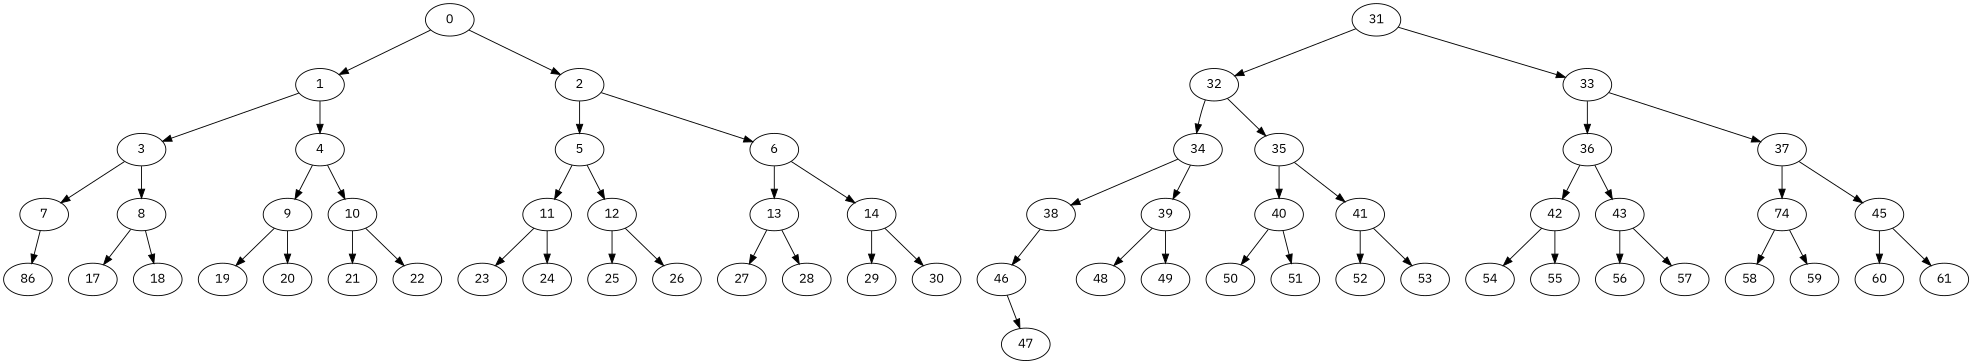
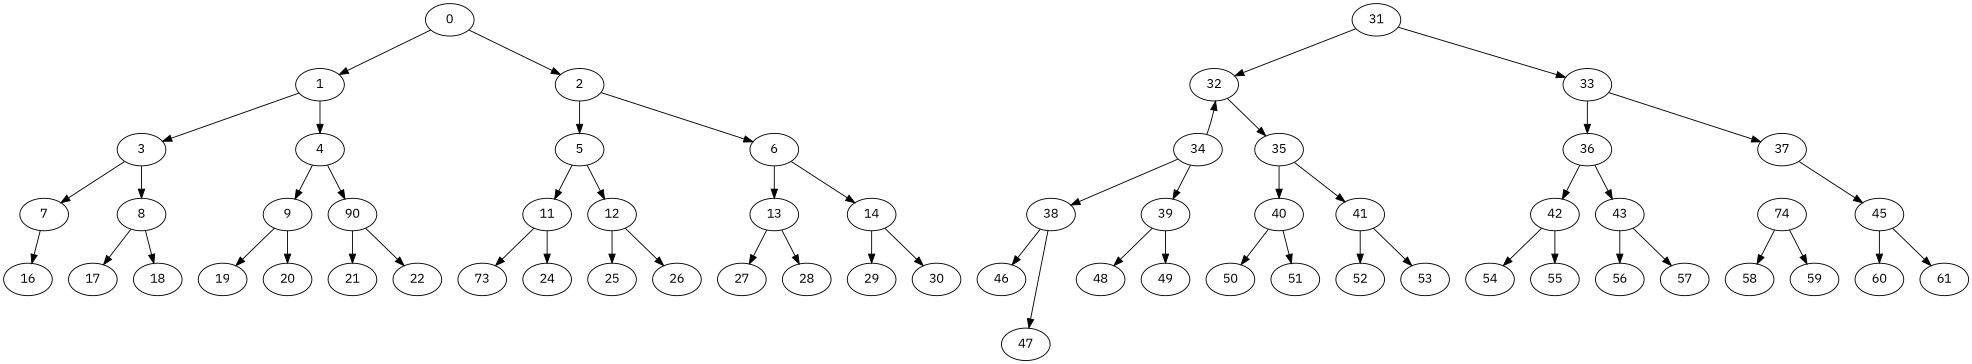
edge "32" -> "34": reversed
edge "37" -> "74": removed
node "10": label "10" -> "90"
node "86": label "86" -> "16"
node "23": label "23" -> "73"
edge "46" -> "47": now "38" -> "47"
